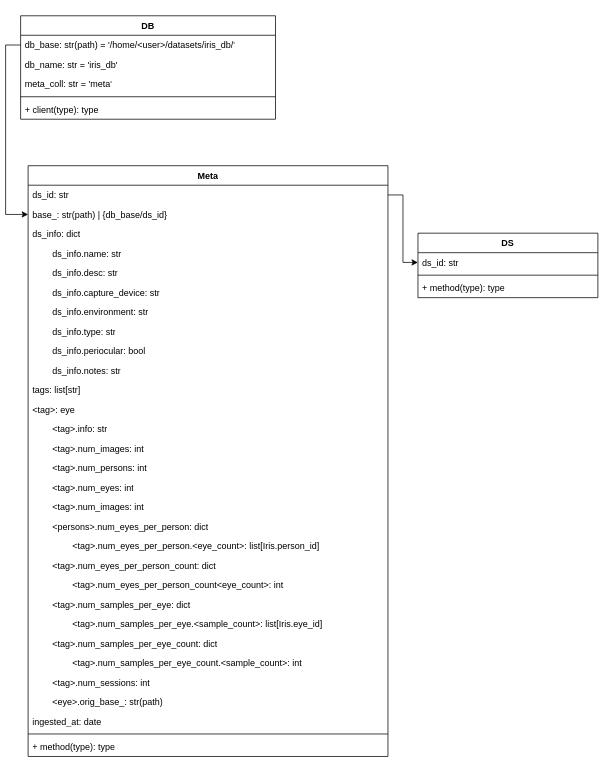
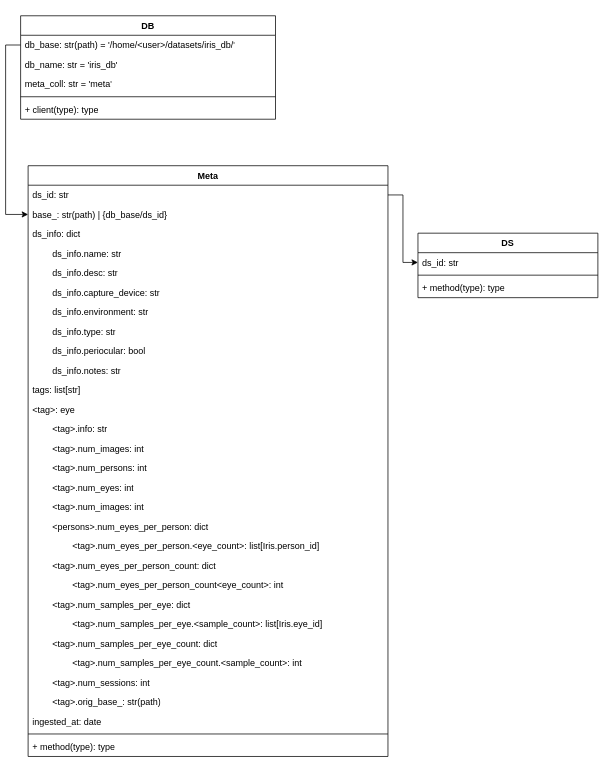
node "<eye>.orig_base_: str(path)": label "<eye>.orig_base_: str(path)" -> "<tag>.orig_base_: str(path)"
